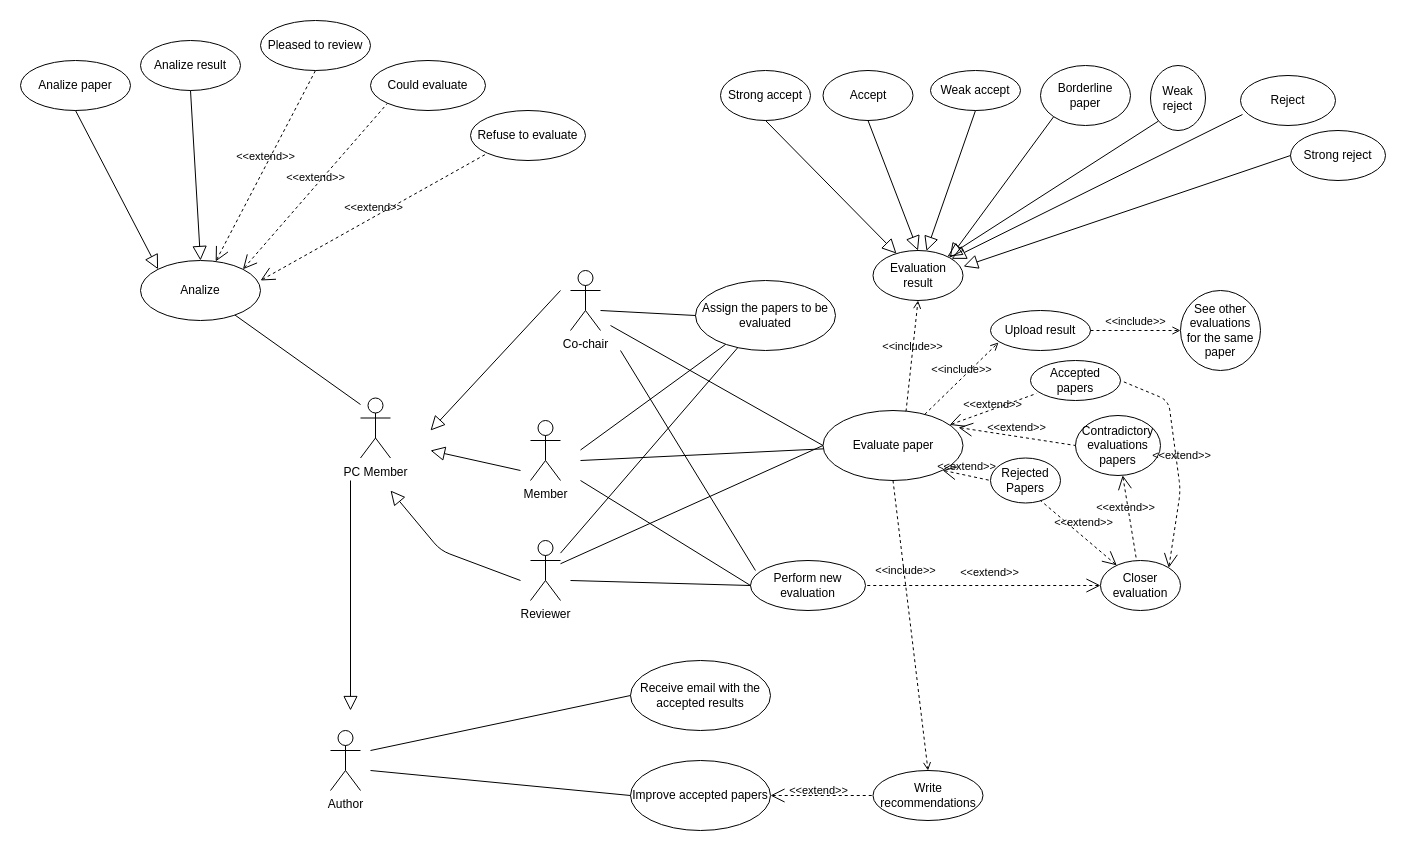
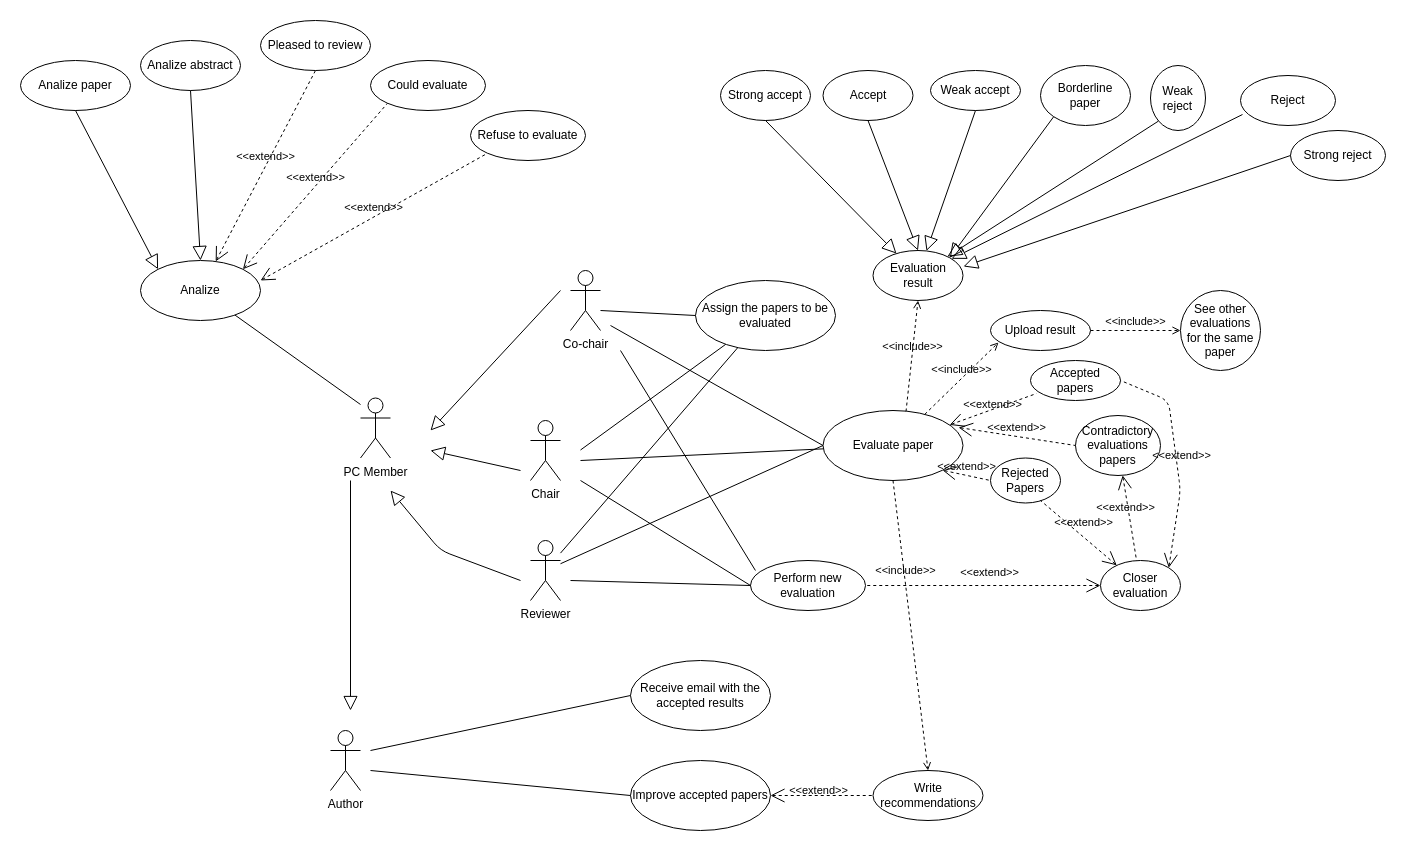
node "Analize result": label "Analize result" -> "Analize abstract"
node "Member": label "Member" -> "Chair"
